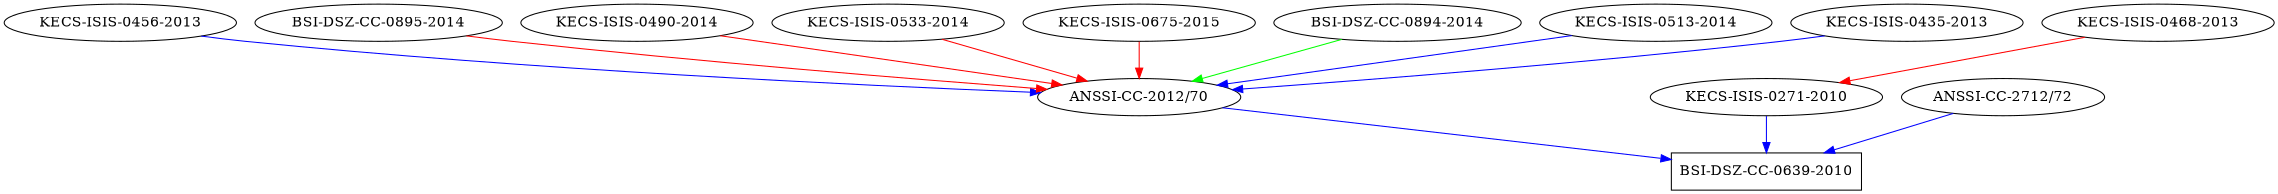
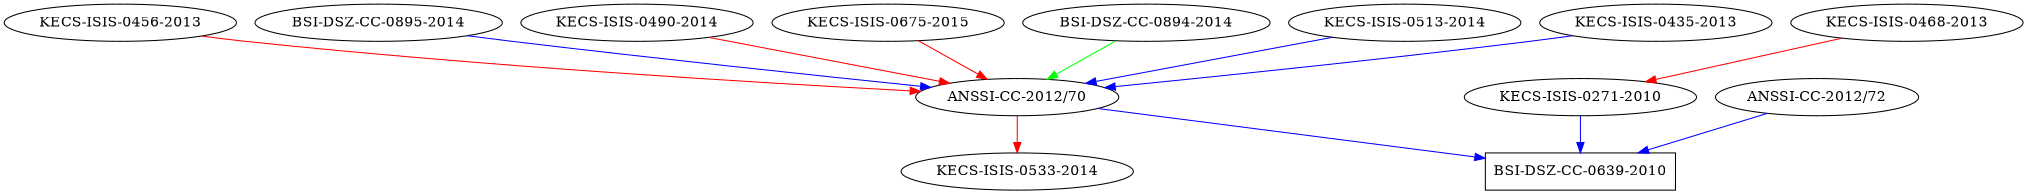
edge "KECS-ISIS-0533-2014" -> "ANSSI-CC-2012/70": reversed
edge "BSI-DSZ-CC-0895-2014" -> "ANSSI-CC-2012/70": color red -> blue
edge "KECS-ISIS-0456-2013" -> "ANSSI-CC-2012/70": color blue -> red
node "ANSSI-CC-2712/72": label "ANSSI-CC-2712/72" -> "ANSSI-CC-2012/72"
